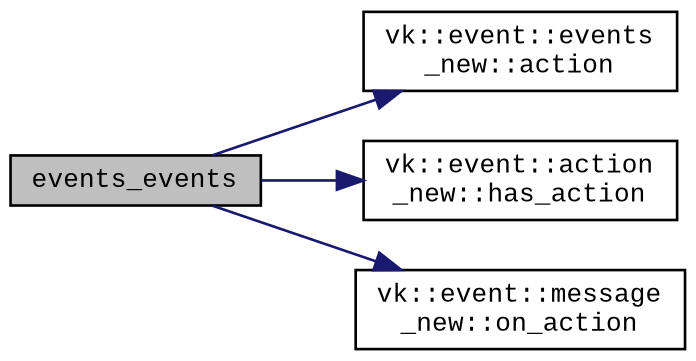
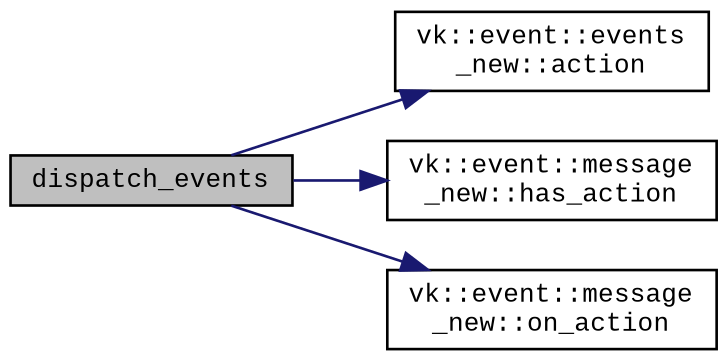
node "events_events": label "events_events" -> "dispatch_events"
node "vk::event::action _new::has_action": label "vk::event::action _new::has_action" -> "vk::event::message _new::has_action"
